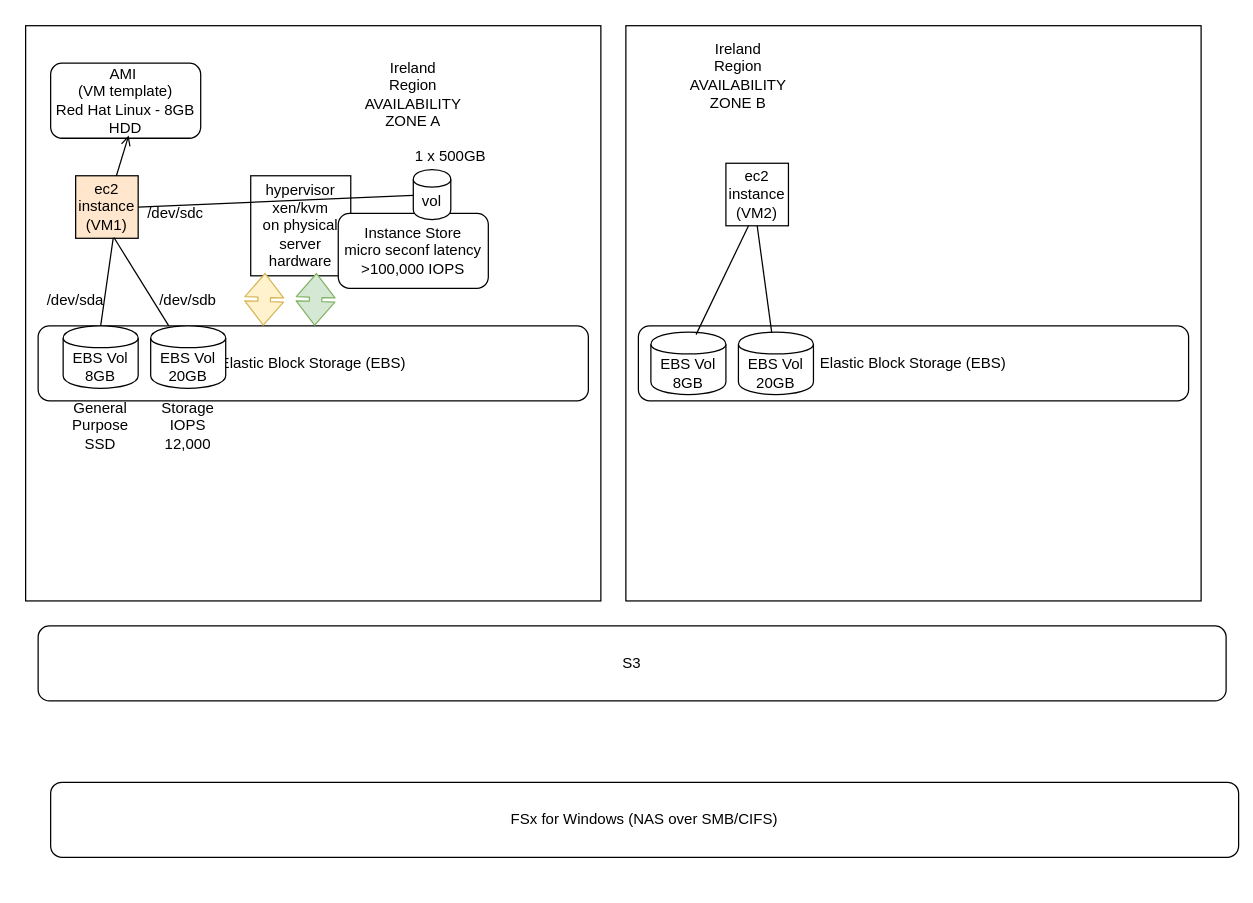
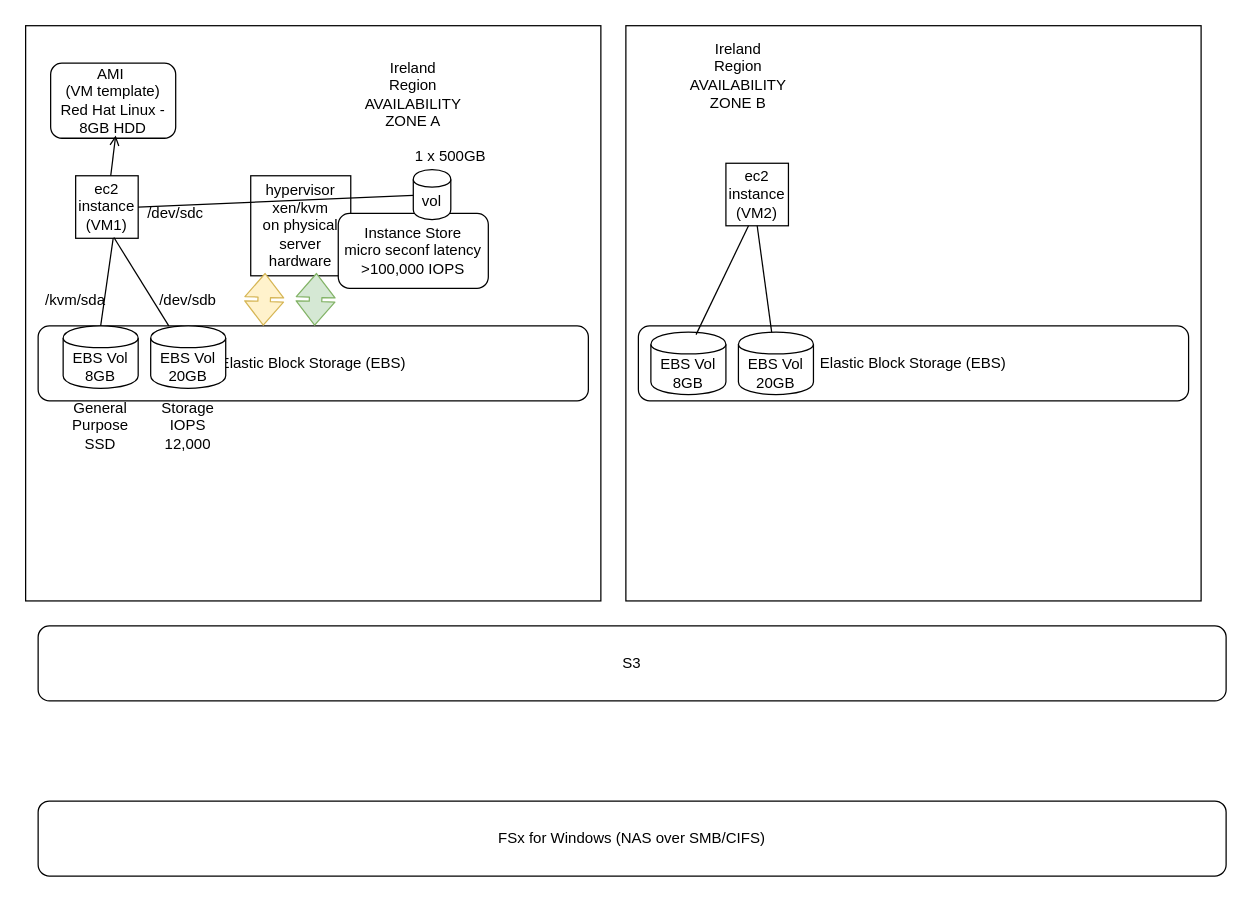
node "AMI (VM template) Red Hat Linux - 8GB HDD": size 150x75 -> 125x75
node "ec2 instance (VM1)": fillcolor #ffe6cc -> #ffffff
node "/dev/sda": label "/dev/sda" -> "/kvm/sda"
node "FSx for Windows (NAS over SMB/CIFS)": moved (644, 819) -> (632, 838)
